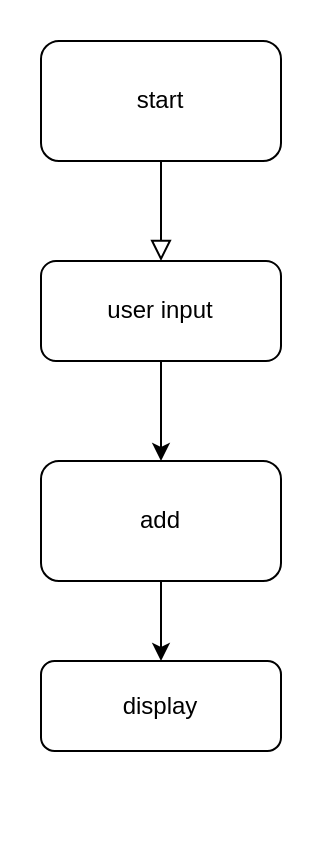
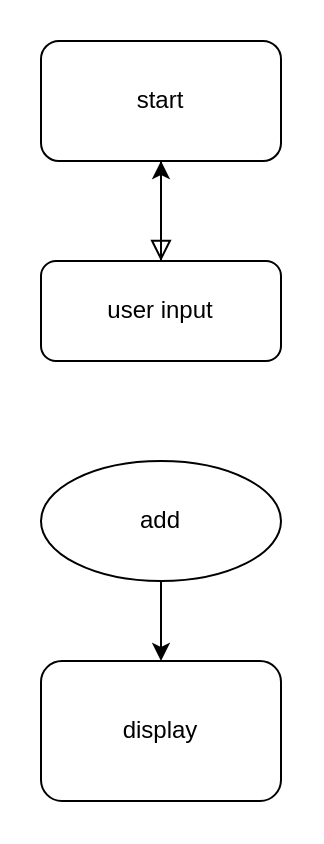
edge "user input" -> "add": now "user input" -> "start"
node "add": shape rounded rectangle -> ellipse
node "display": size 240x90 -> 240x140
